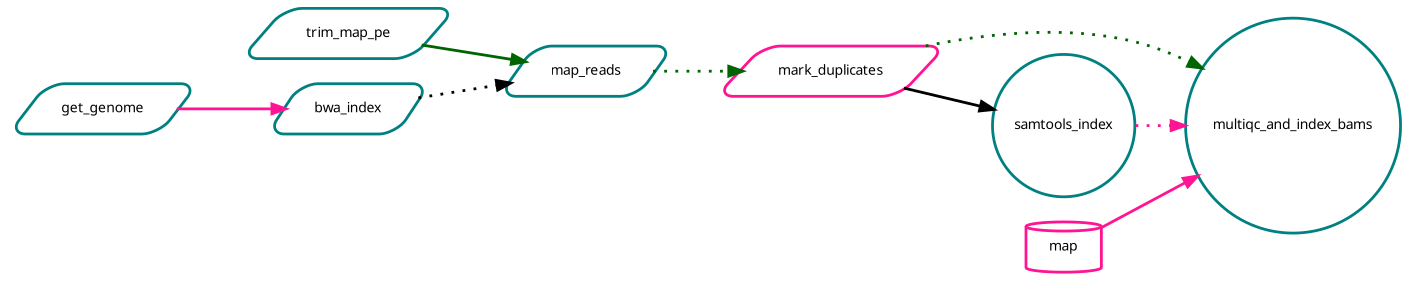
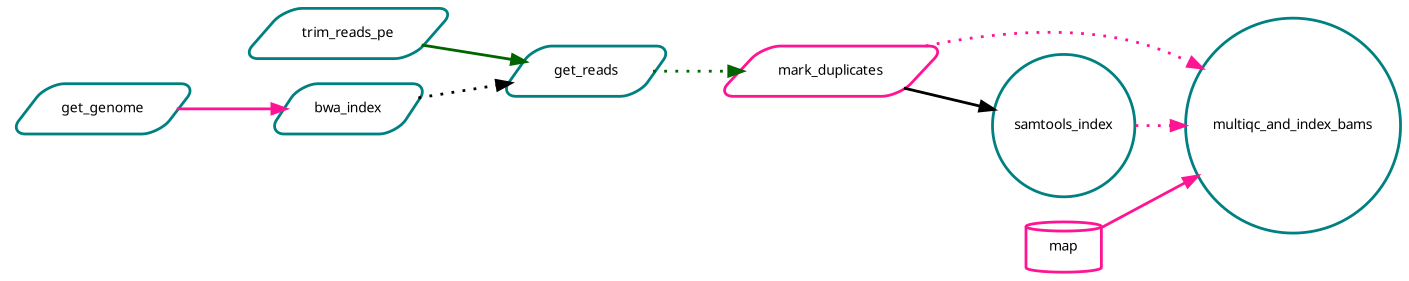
edge "mark_duplicates" -> "multiqc_and_index_bams": color darkgreen -> deeppink
node "trim_map_pe": label "trim_map_pe" -> "trim_reads_pe"
node "map_reads": label "map_reads" -> "get_reads"
